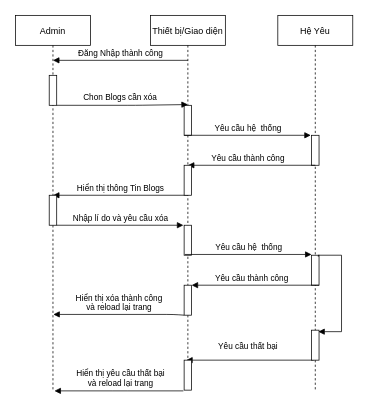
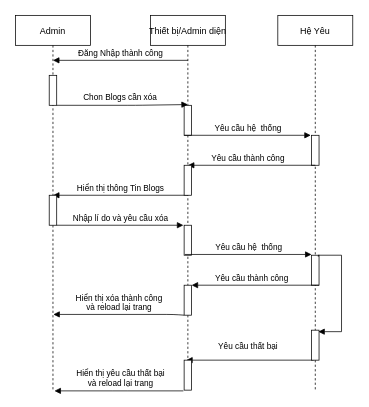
node "Thiết bị/Giao diện": label "Thiết bị/Giao diện" -> "Thiết bị/Admin diện"
